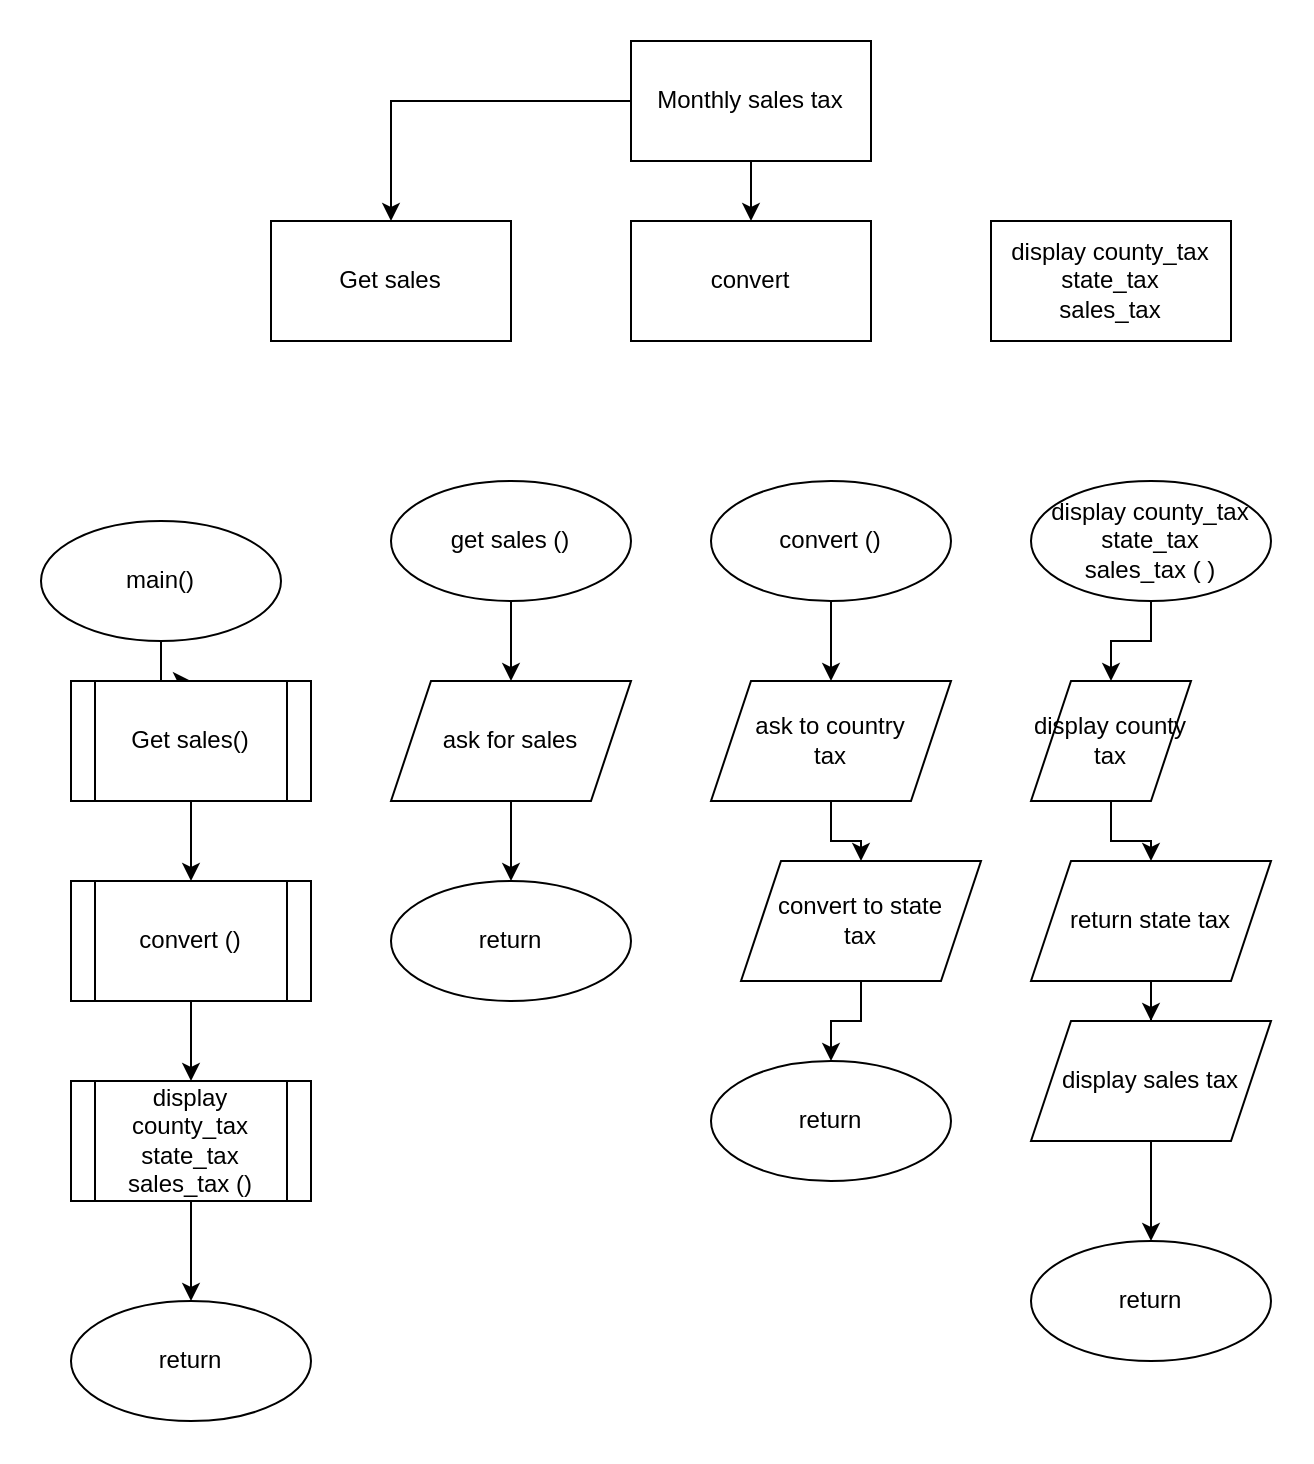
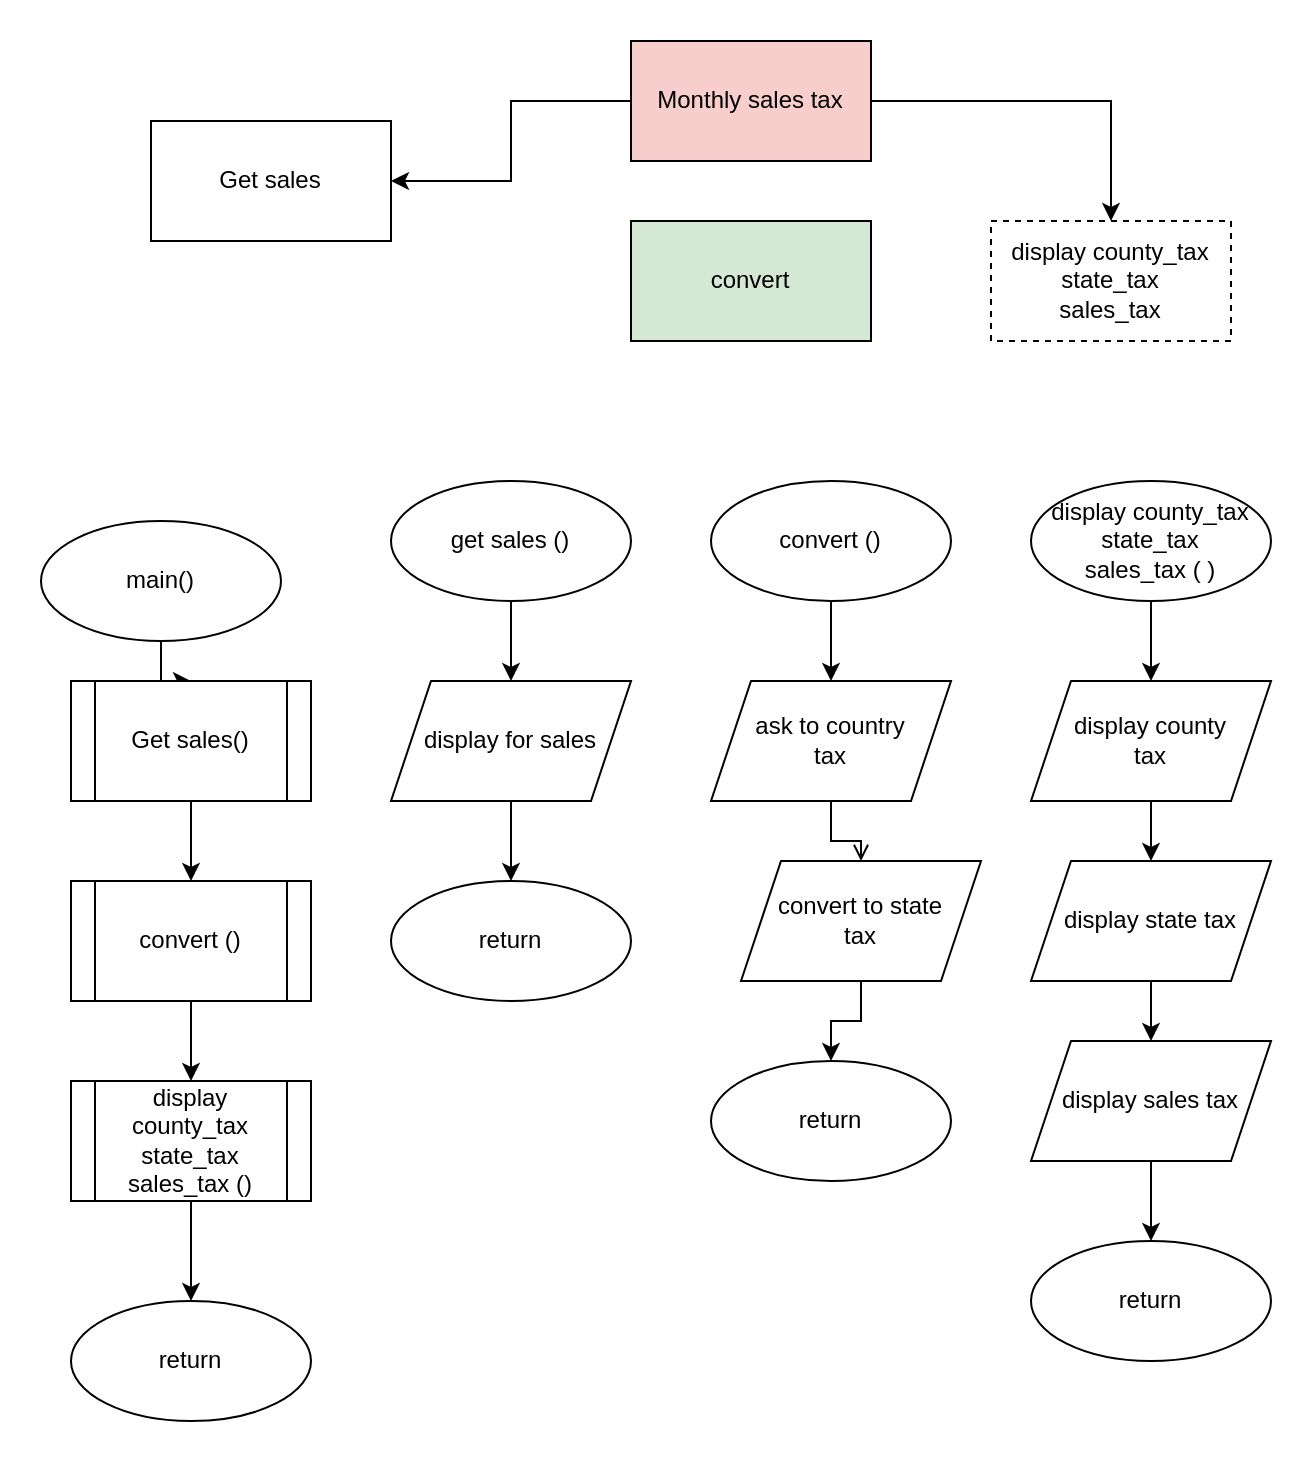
node "Monthly sales tax": fillcolor #ffffff -> #f8cecc
edge "Monthly sales tax" -> "display county_tax state_tax sales_tax": added
edge "Monthly sales tax" -> "convert": removed
node "Get sales": moved (391, 281) -> (271, 181)
node "convert": fillcolor #ffffff -> #d5e8d4
node "display county_tax state_tax sales_tax": style solid -> dashed
node "ask for sales": label "ask for sales" -> "display for sales"
node "display county tax": size 160x120 -> 240x120
edge "ask to country tax" -> "convert to state tax": arrowhead classic -> open
node "return state tax": label "return state tax" -> "display state tax"
node "display sales tax": moved (1151, 1081) -> (1151, 1101)
